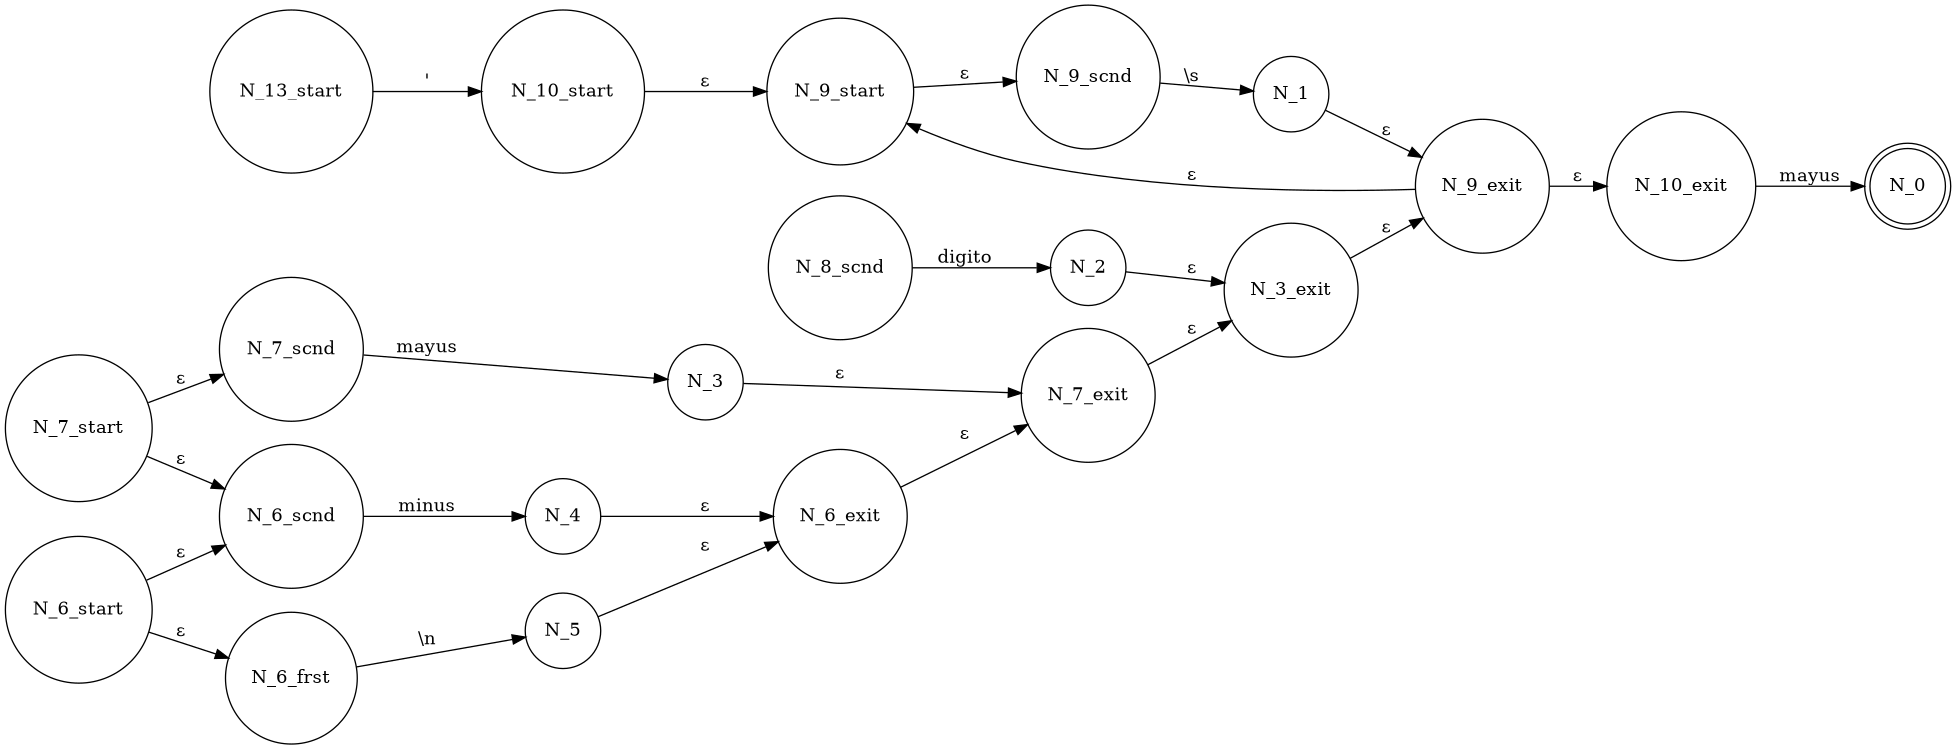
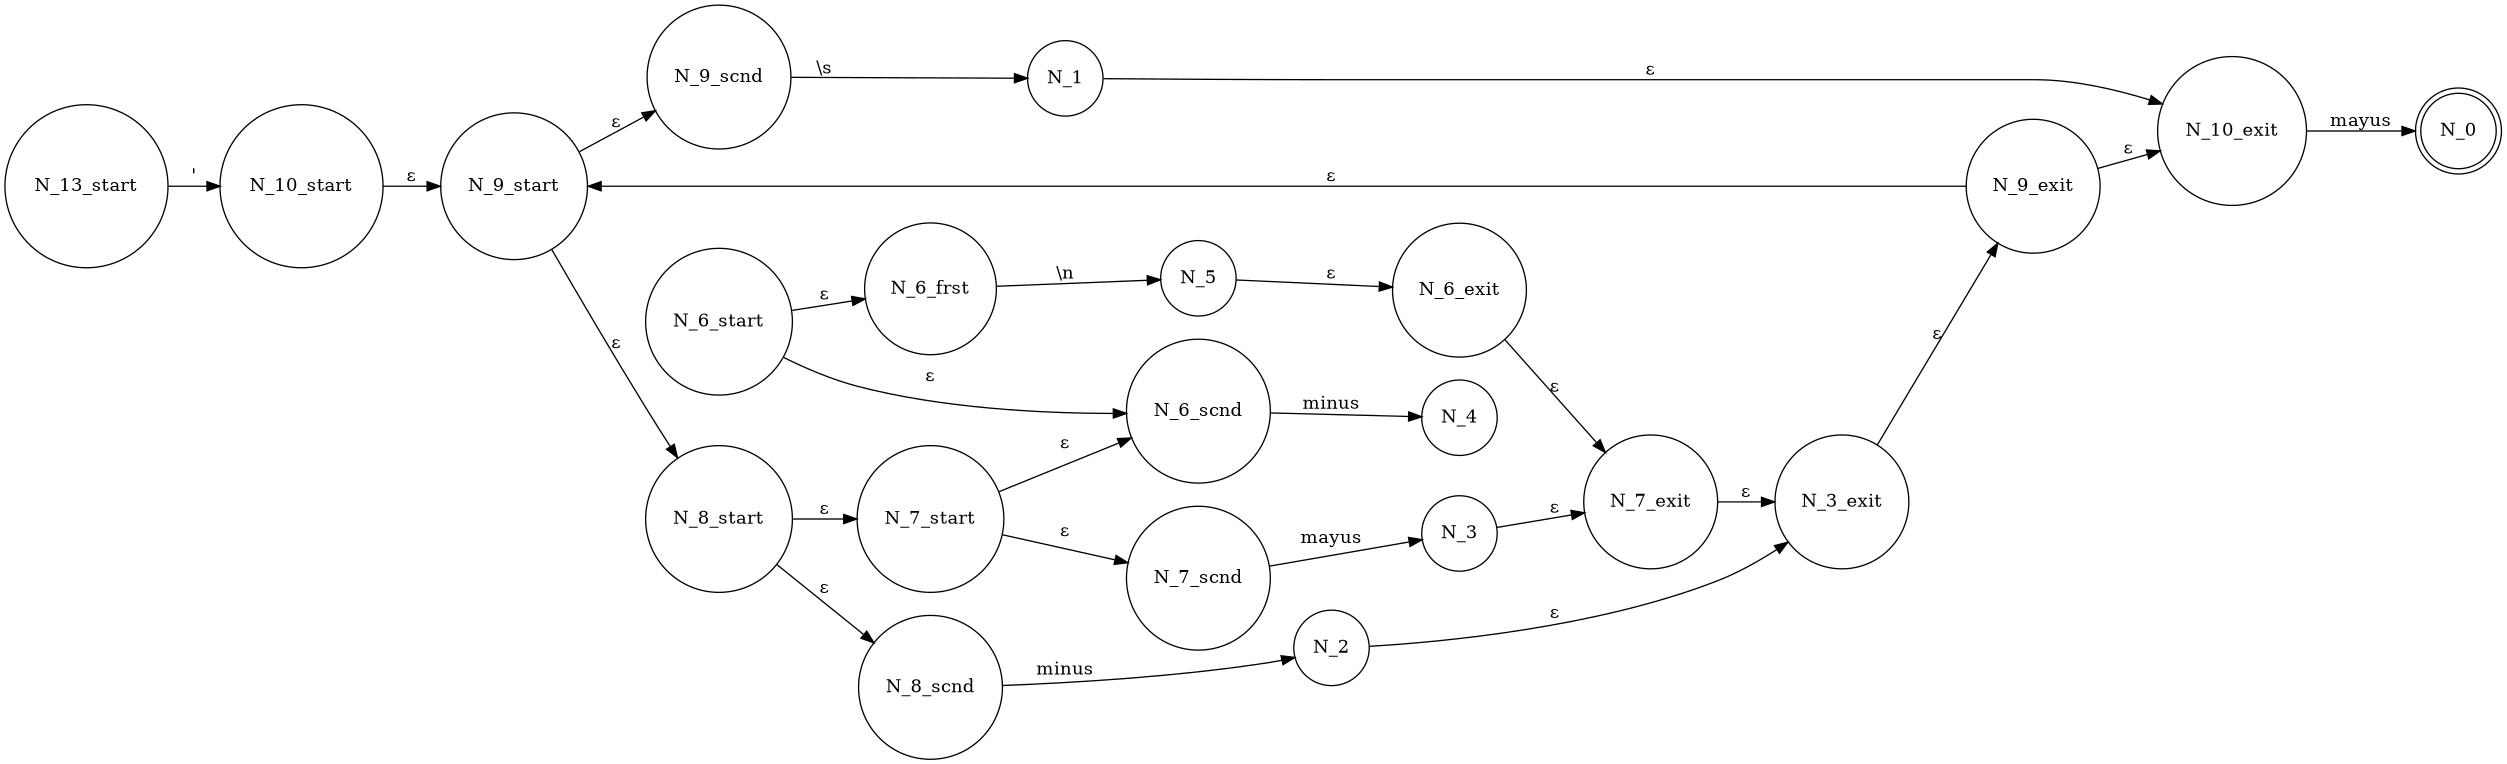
edge "N_1" -> "N_9_exit": now "N_1" -> "N_10_exit"
edge "N_8_scnd" -> "N_2": label "digito" -> "minus"
edge "N_4" -> "N_6_exit": removed, label "ε"
node "N_8_start": added
